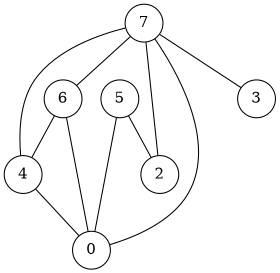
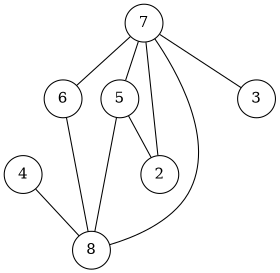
edge "7" -- "4": now "7" -- "5"
edge "6" -- "4": removed
node "0": label "0" -> "8"
